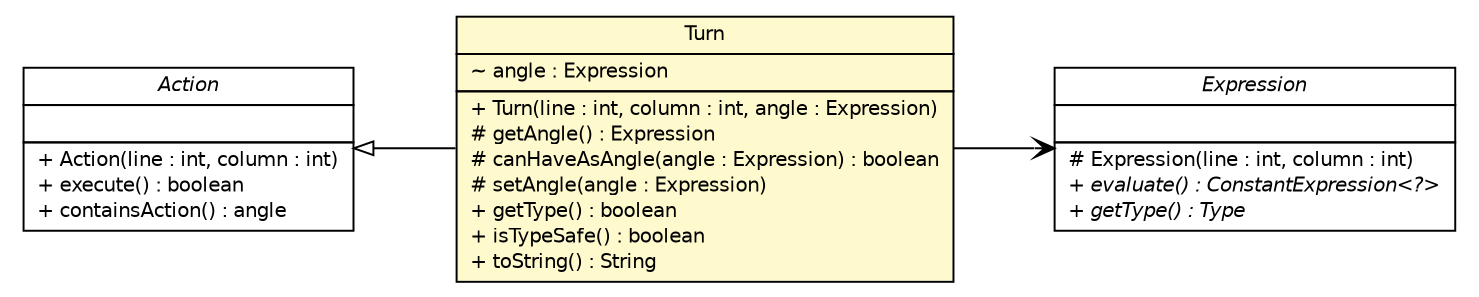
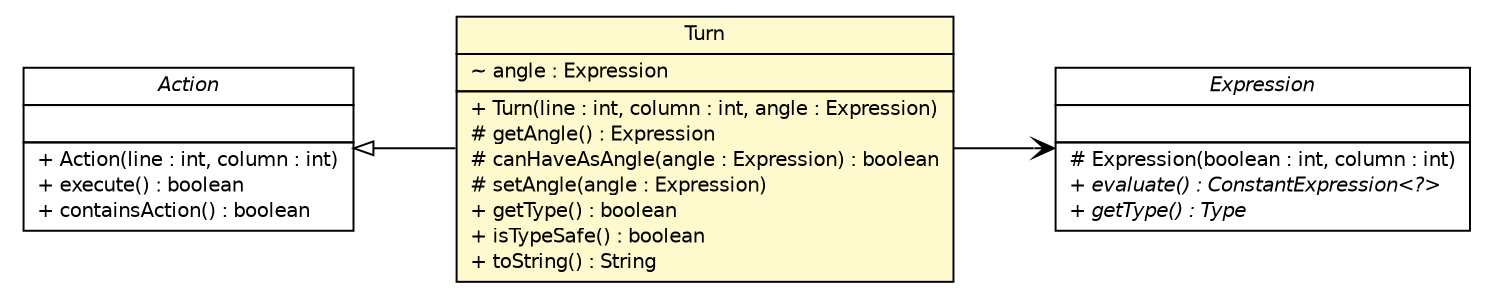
node "Expression": text "# Expression(line : int, column : int)" -> "# Expression(boolean : int, column : int)"
node "Action": text "+ containsAction() : angle" -> "+ containsAction() : boolean"
